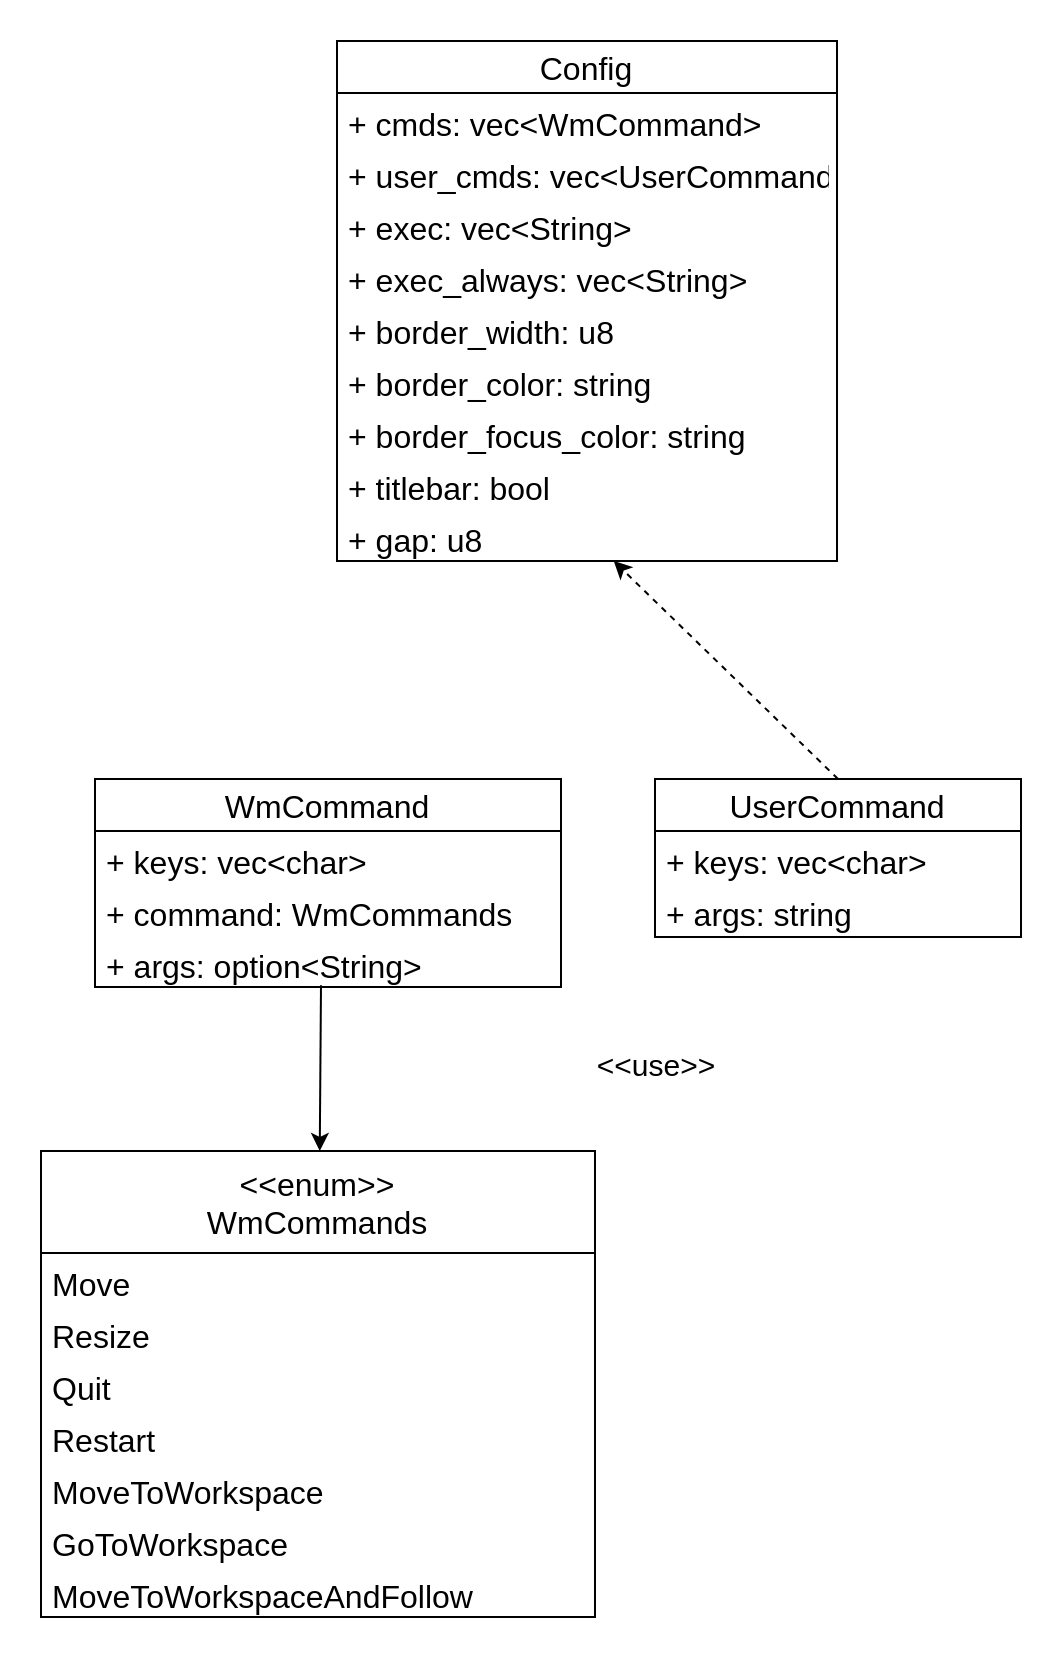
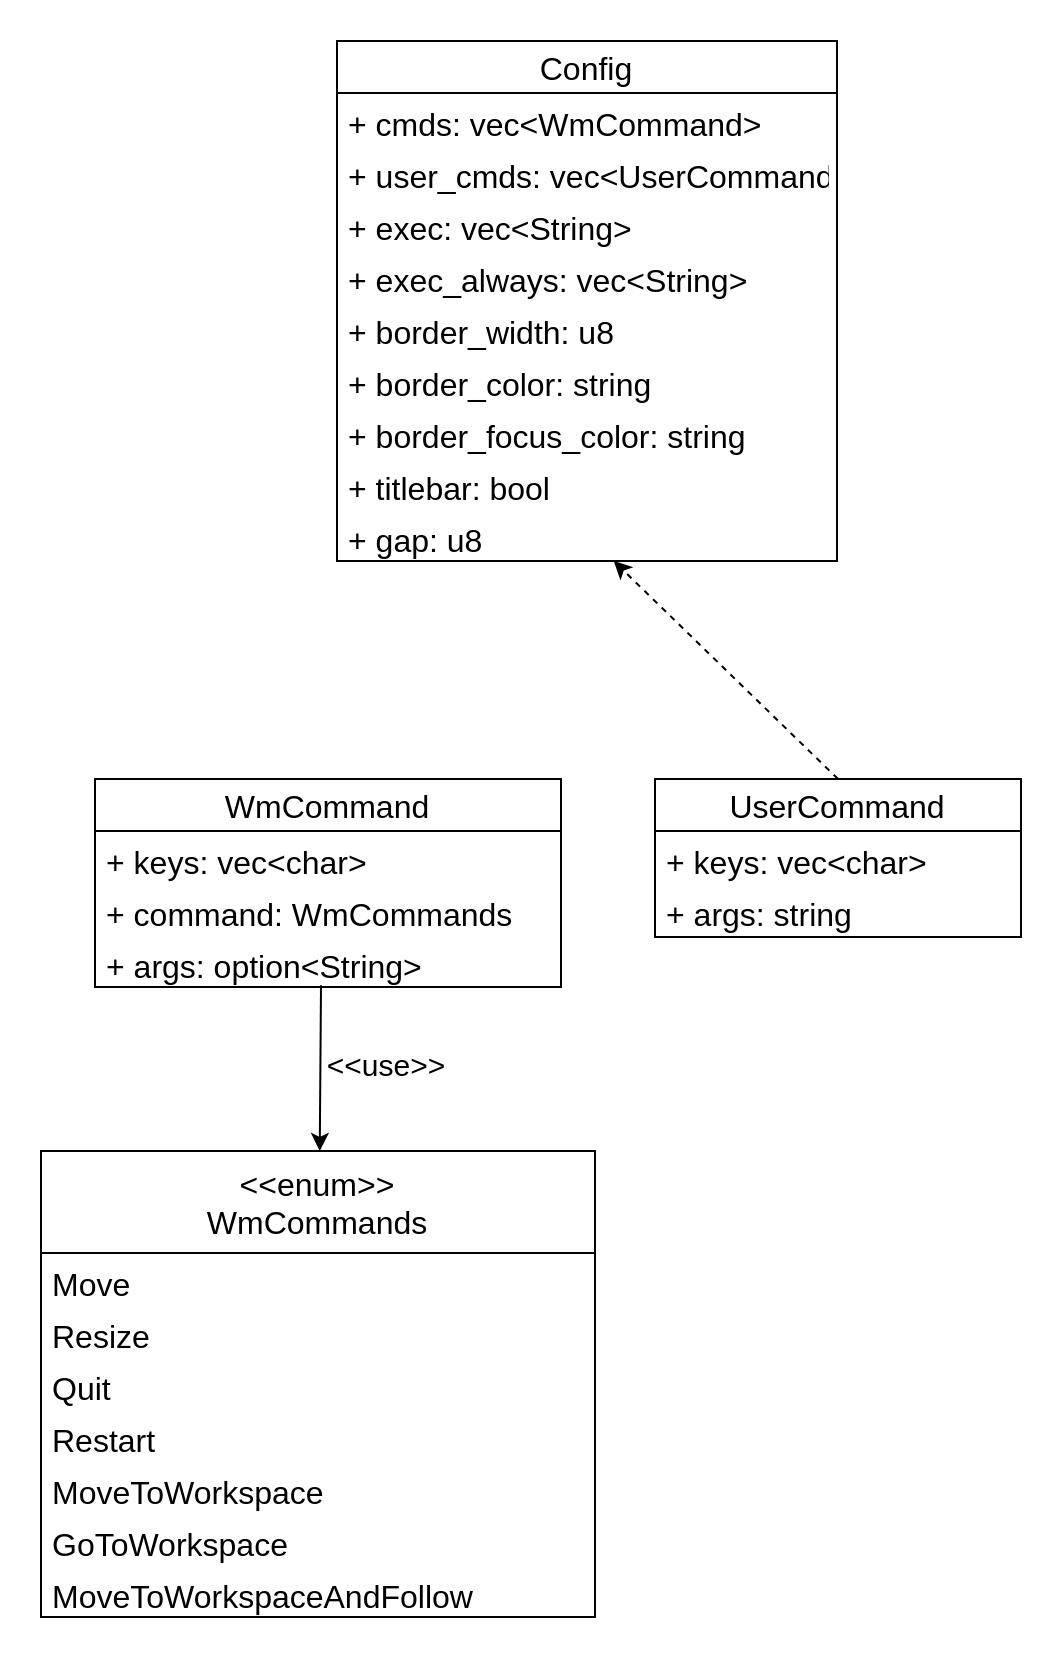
node "<<use>>": moved (657, 1065) -> (387, 1065)
